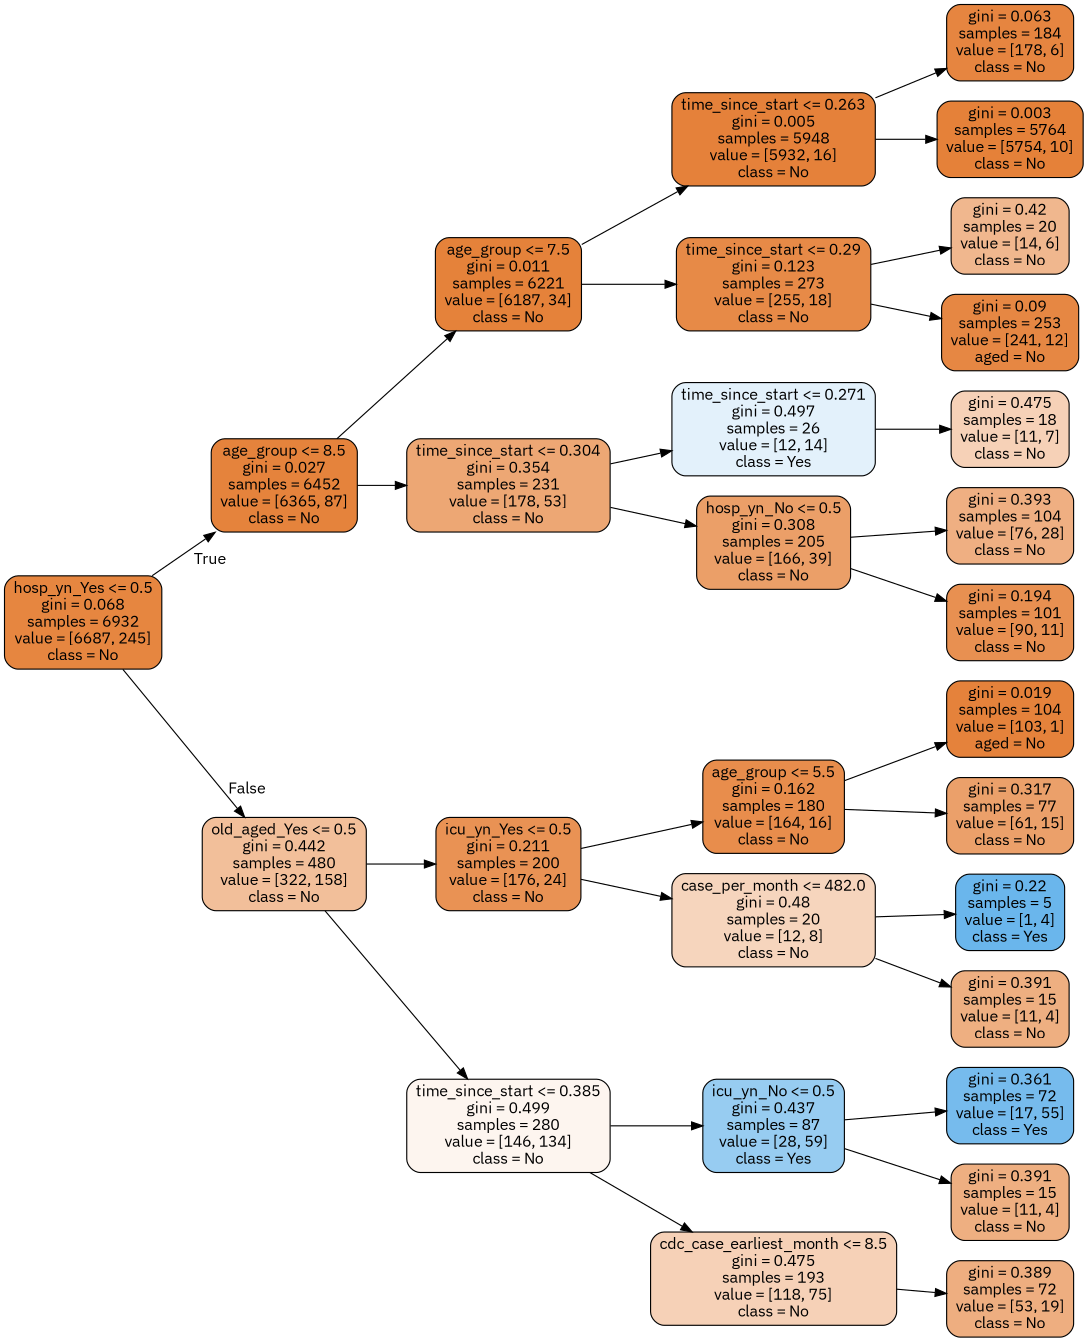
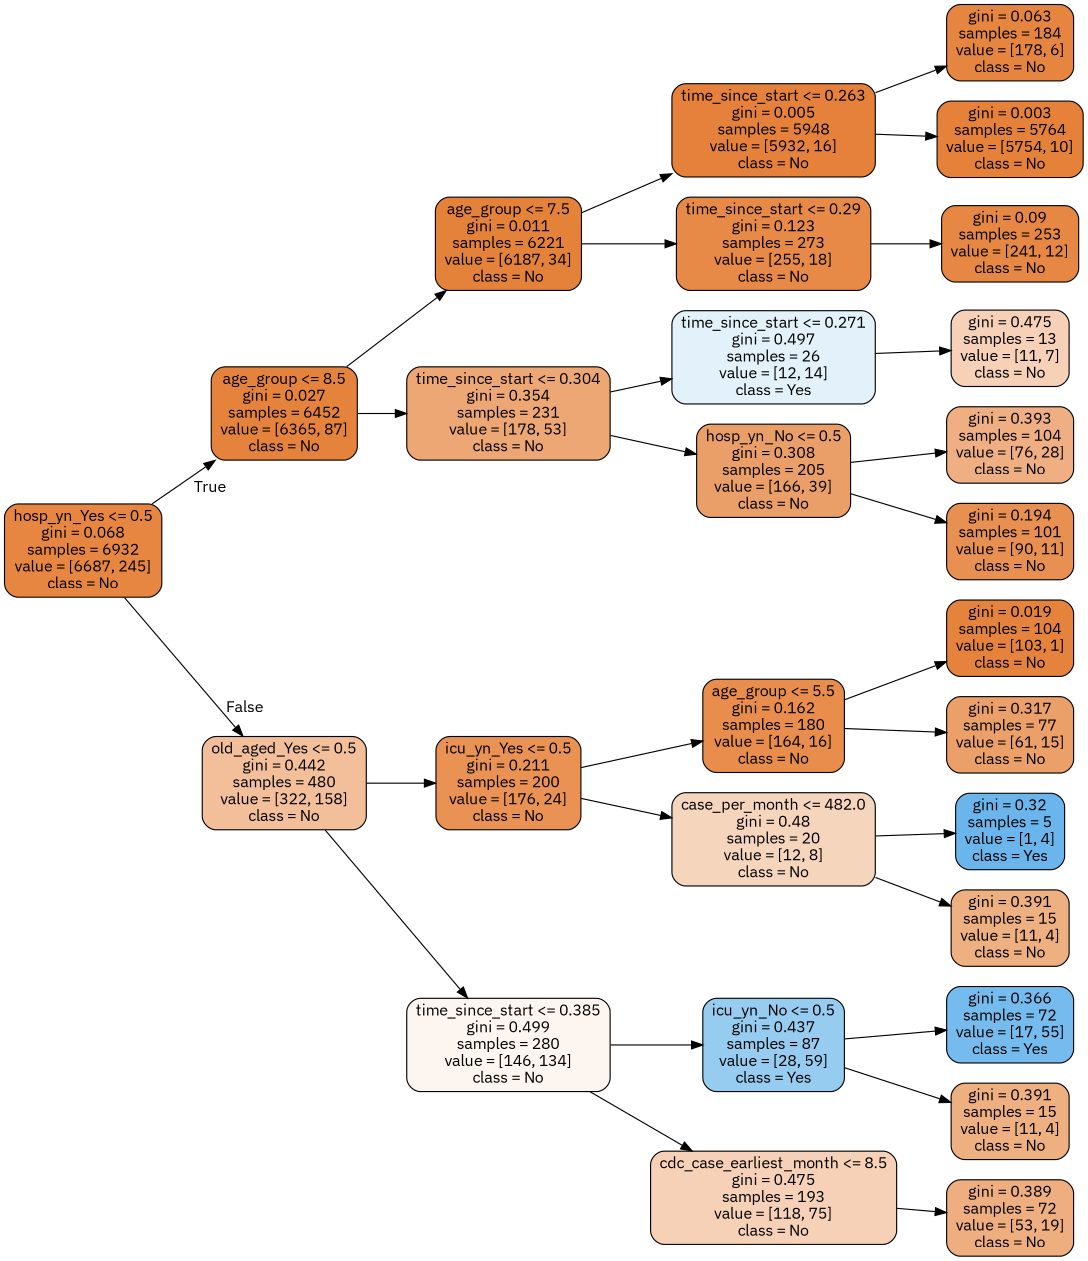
node "gini = 0.42 samples = 20 value = [14, 6] class = No": removed
node "gini = 0.09 samples = 253 value = [241, 12] aged = No": label "gini = 0.09 samples = 253 value = [241, 12] aged = No" -> "gini = 0.09 samples = 253 value = [241, 12] class = No"
node "gini = 0.475 samples = 18 value = [11, 7] class = No": label "gini = 0.475 samples = 18 value = [11, 7] class = No" -> "gini = 0.475 samples = 13 value = [11, 7] class = No"
node "gini = 0.019 samples = 104 value = [103, 1] aged = No": label "gini = 0.019 samples = 104 value = [103, 1] aged = No" -> "gini = 0.019 samples = 104 value = [103, 1] class = No"
node "gini = 0.22 samples = 5 value = [1, 4] class = Yes": label "gini = 0.22 samples = 5 value = [1, 4] class = Yes" -> "gini = 0.32 samples = 5 value = [1, 4] class = Yes"
node "gini = 0.361 samples = 72 value = [17, 55] class = Yes": label "gini = 0.361 samples = 72 value = [17, 55] class = Yes" -> "gini = 0.366 samples = 72 value = [17, 55] class = Yes"
